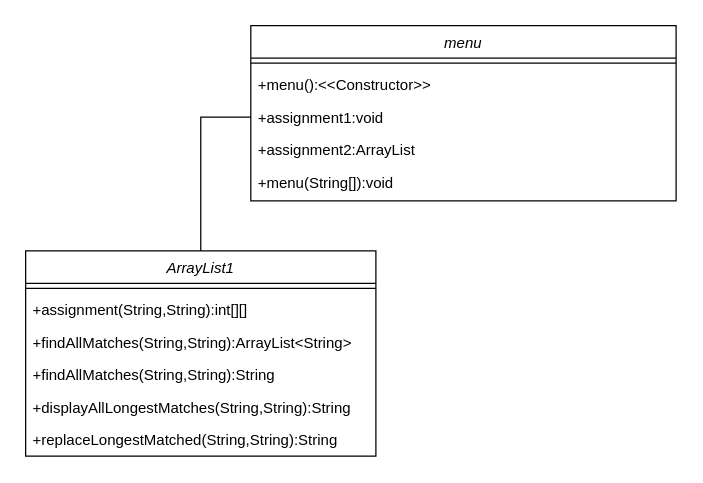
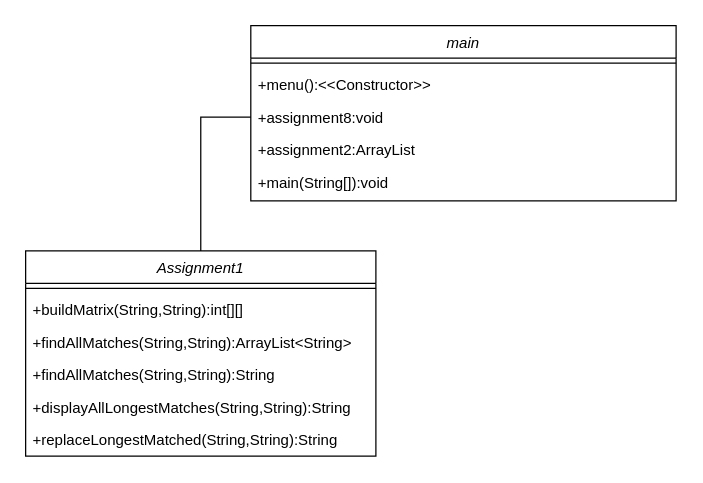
node "menu": label "menu" -> "main"
node "+assignment1:void": label "+assignment1:void" -> "+assignment8:void"
node "+menu(String[]):void": label "+menu(String[]):void" -> "+main(String[]):void"
node "ArrayList1": label "ArrayList1" -> "Assignment1"
node "+assignment(String,String):int[][]": label "+assignment(String,String):int[][]" -> "+buildMatrix(String,String):int[][]"
